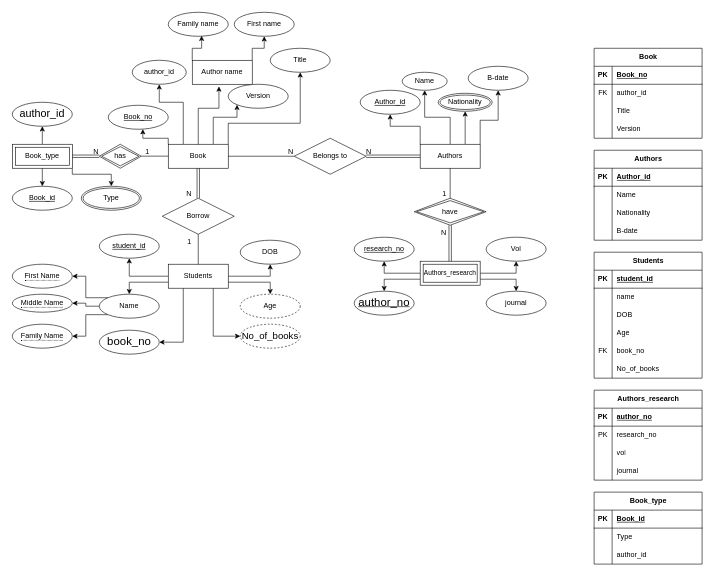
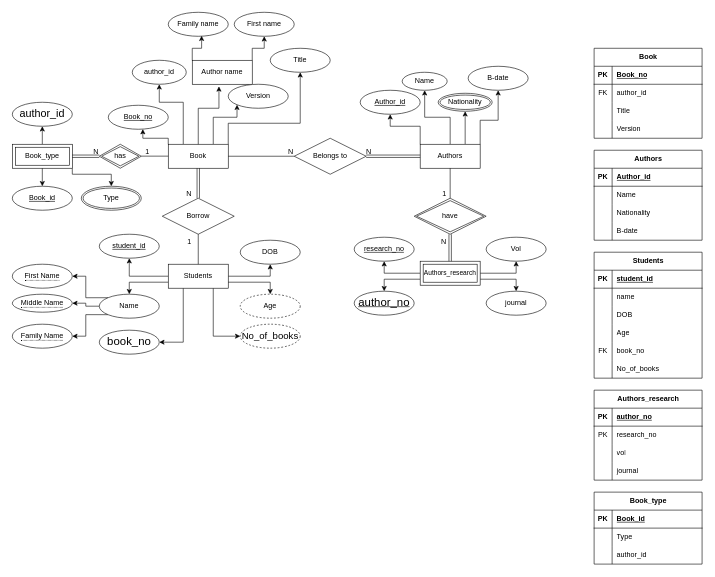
node "have": size 72x27 -> 72x36
